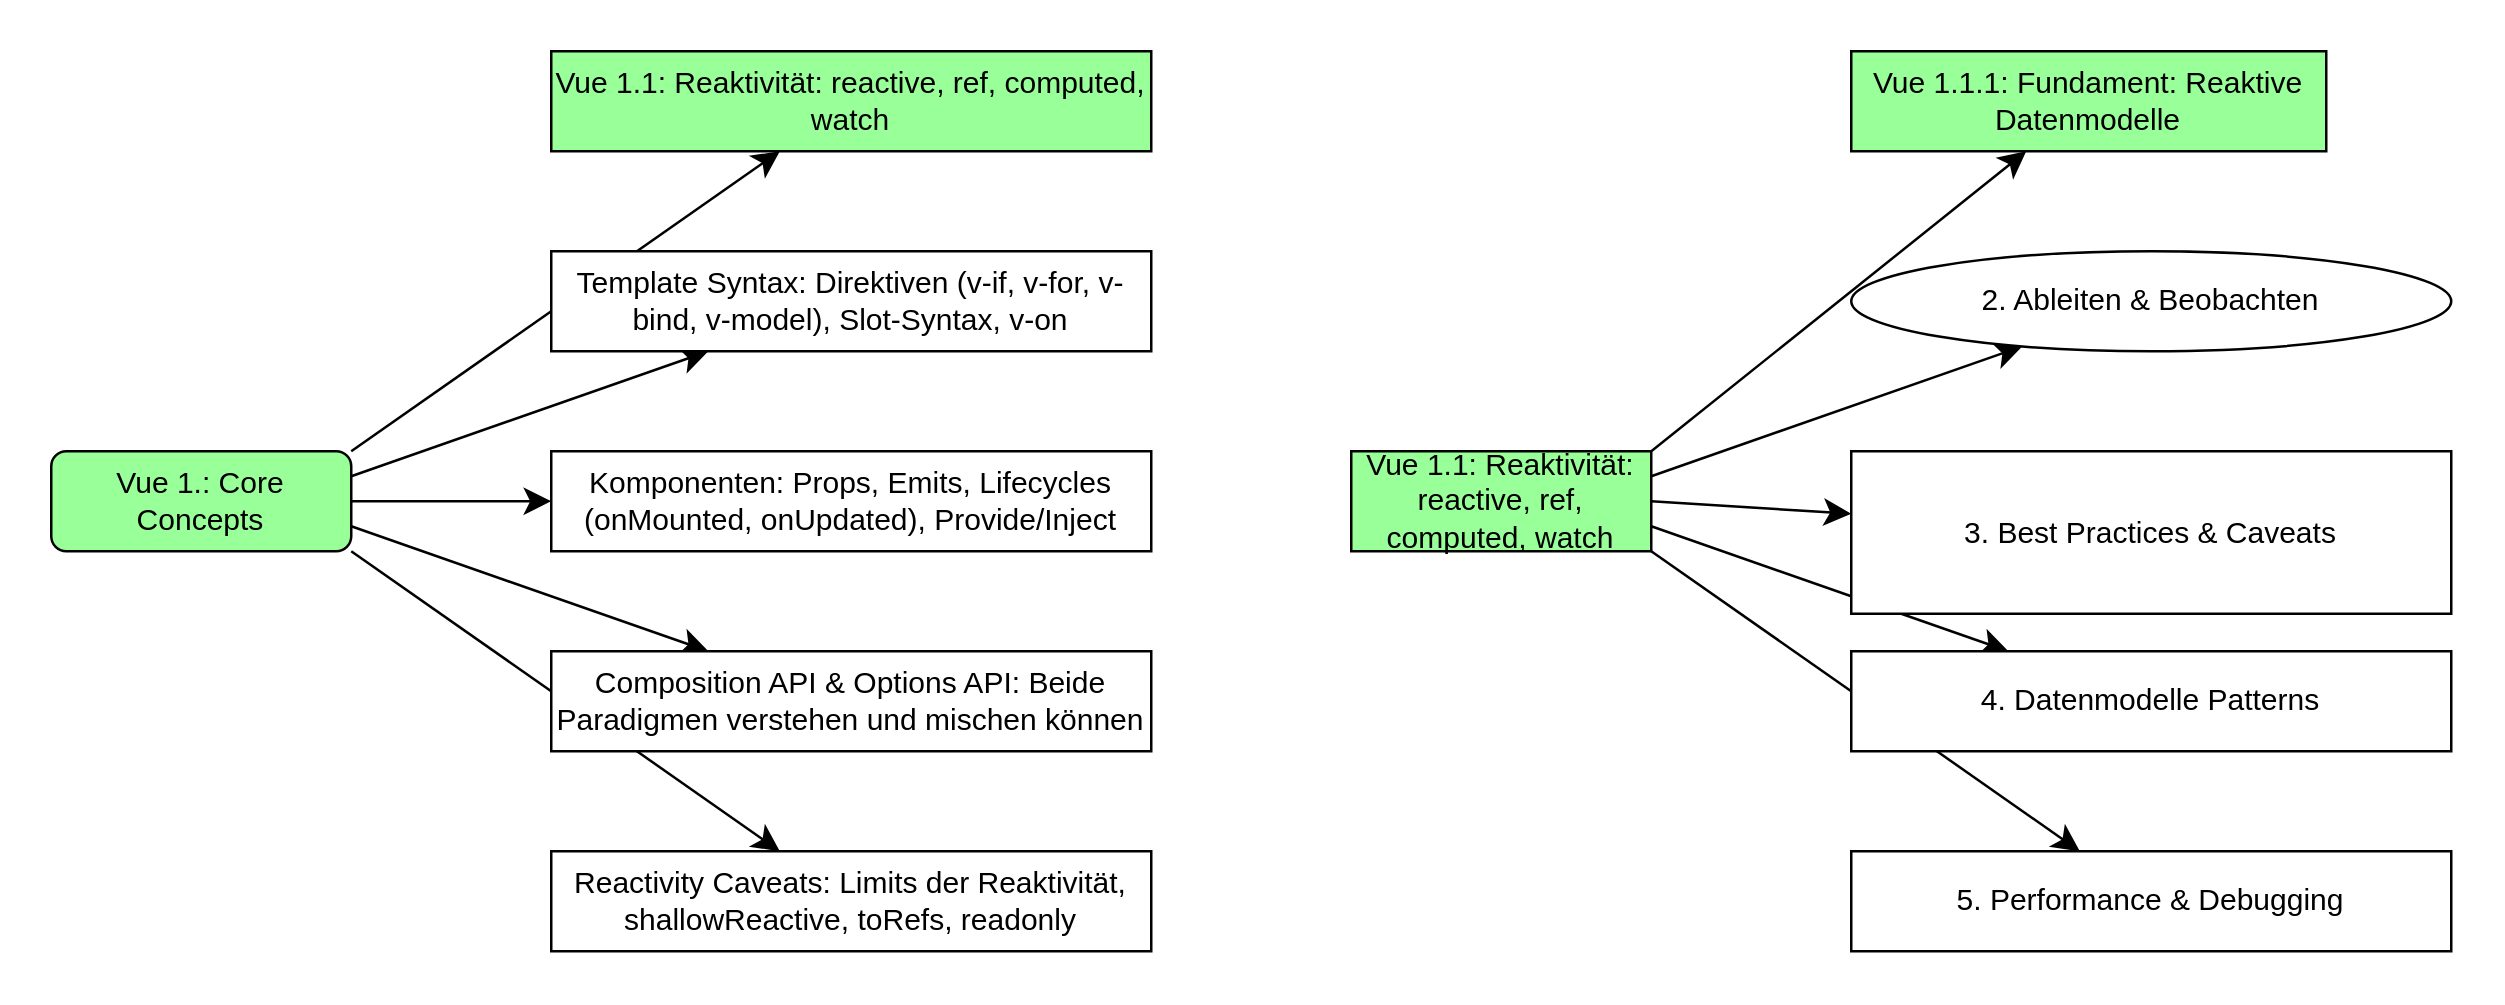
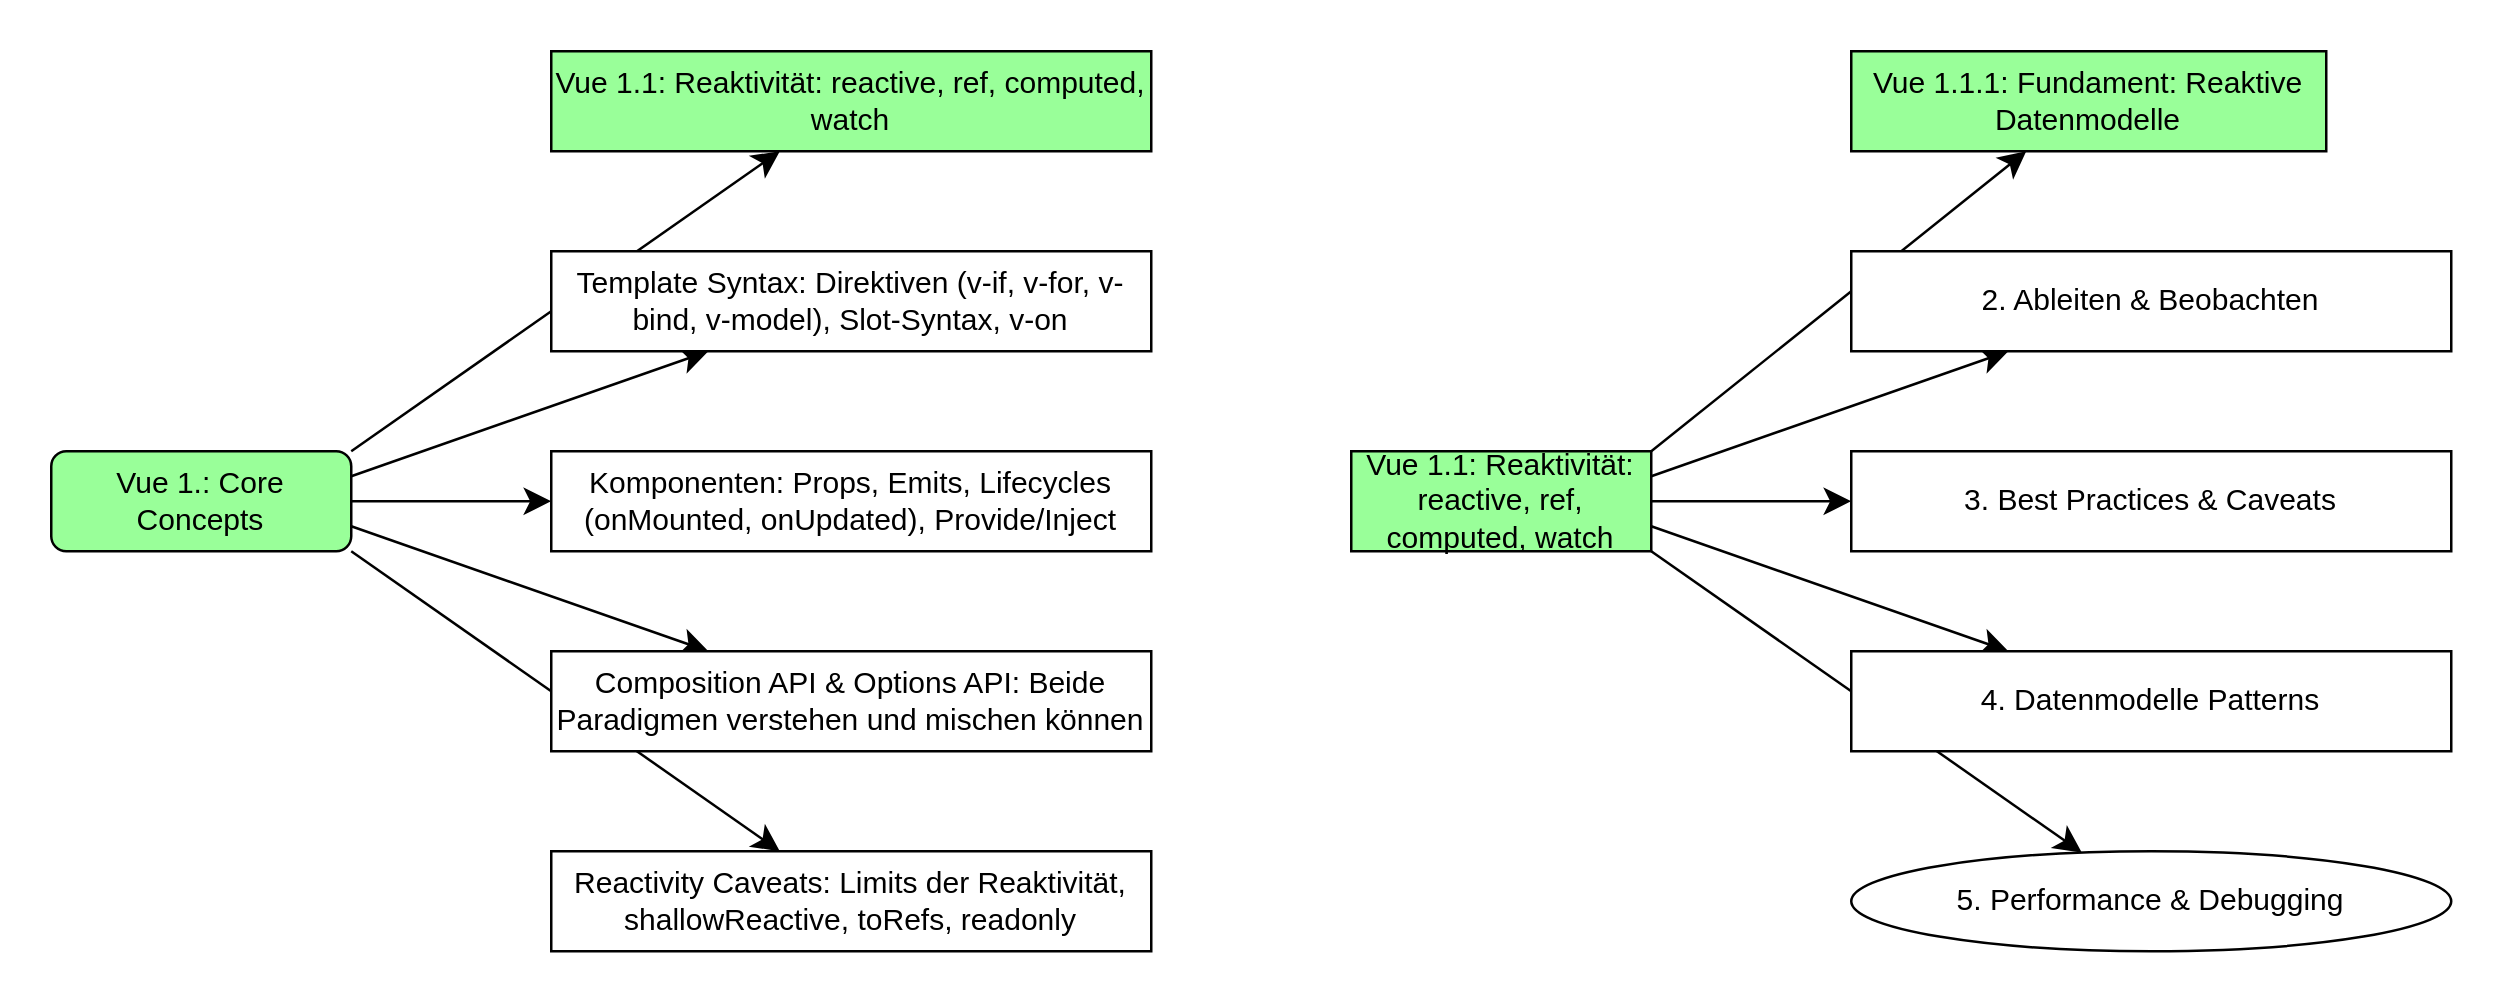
node "2. Ableiten & Beobachten": shape ellipse -> rectangle
node "3. Best Practices & Caveats": size 600x163 -> 600x100
node "5. Performance & Debugging": shape rectangle -> ellipse
